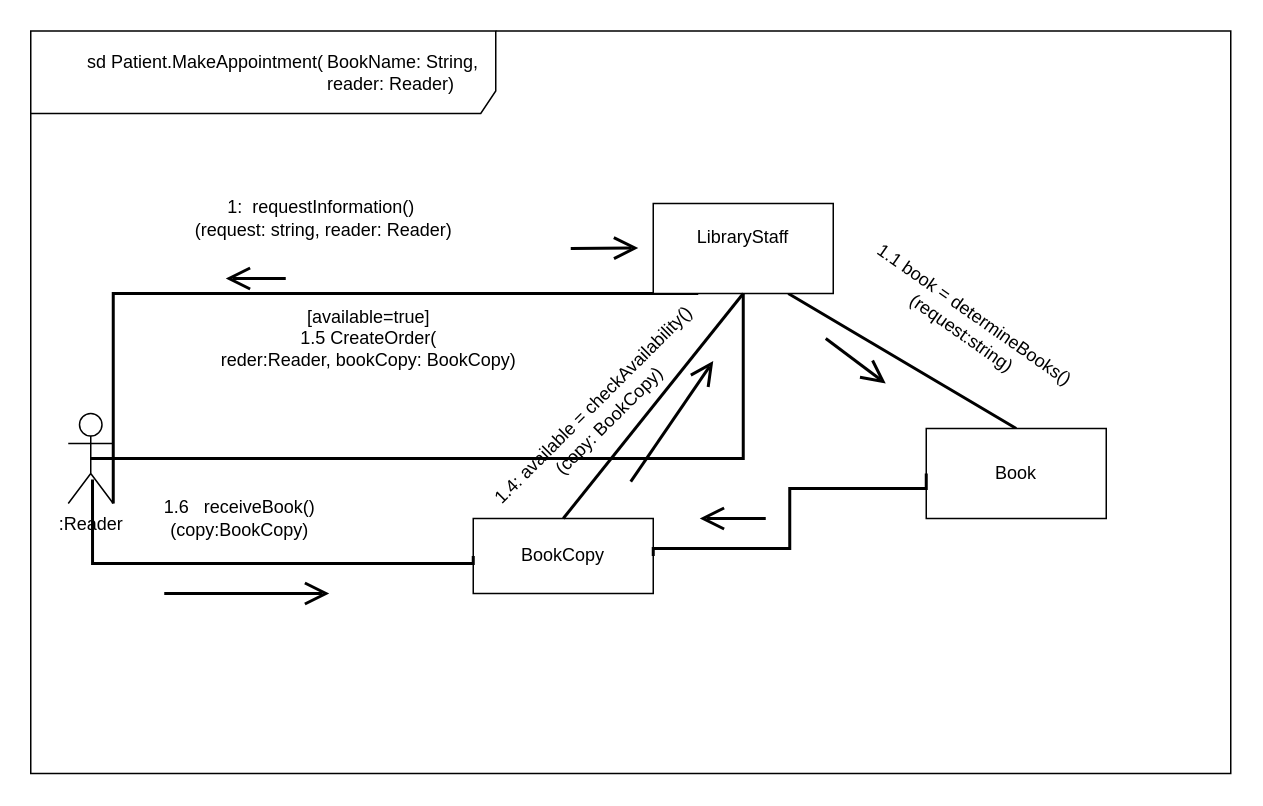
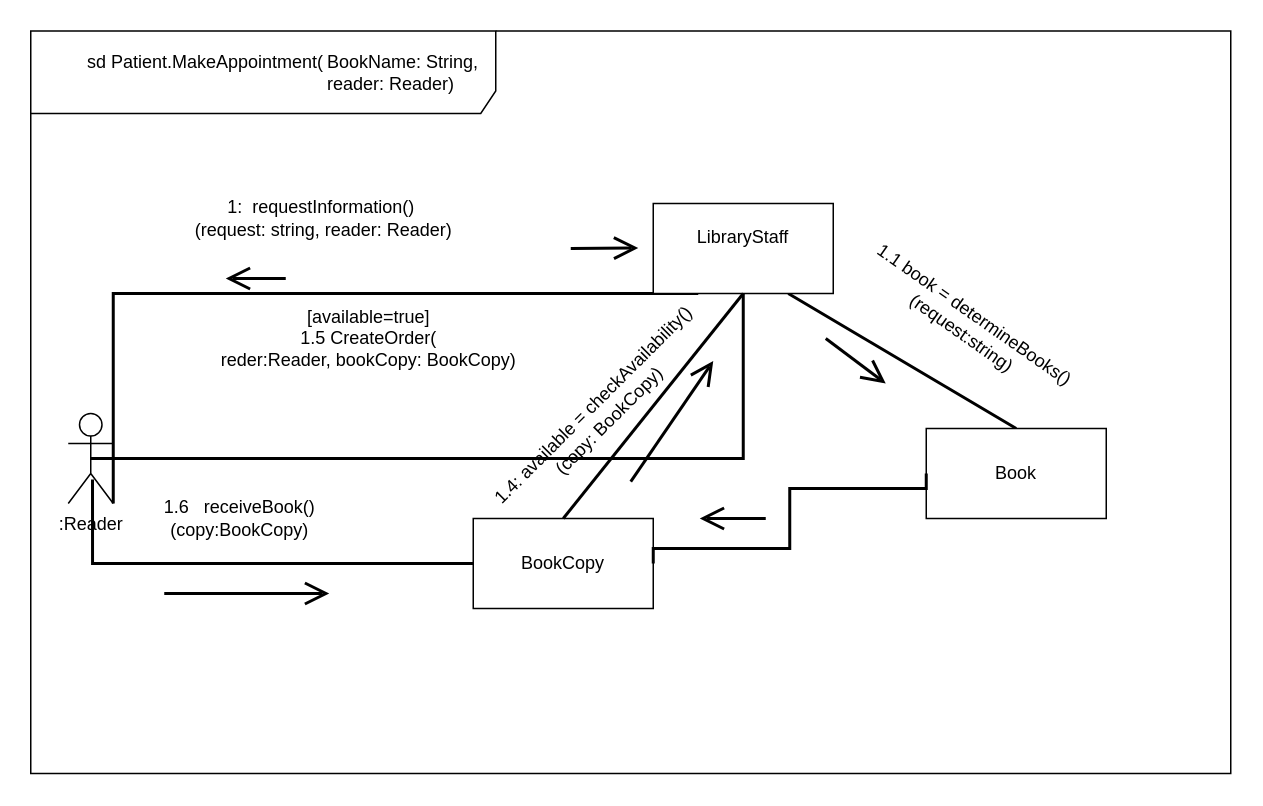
node "BookCopy": size 180x75 -> 180x90
